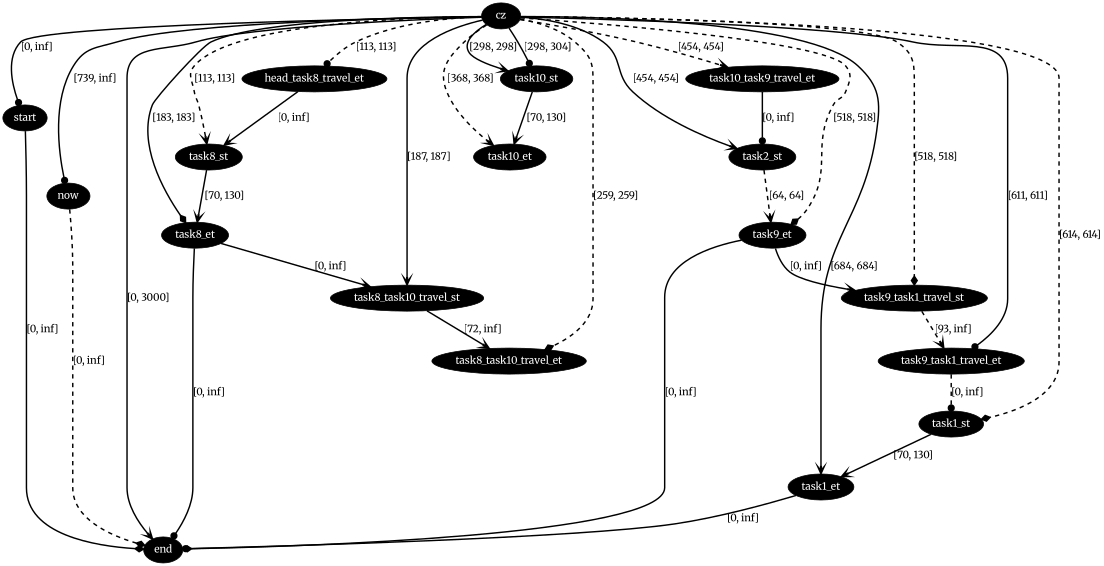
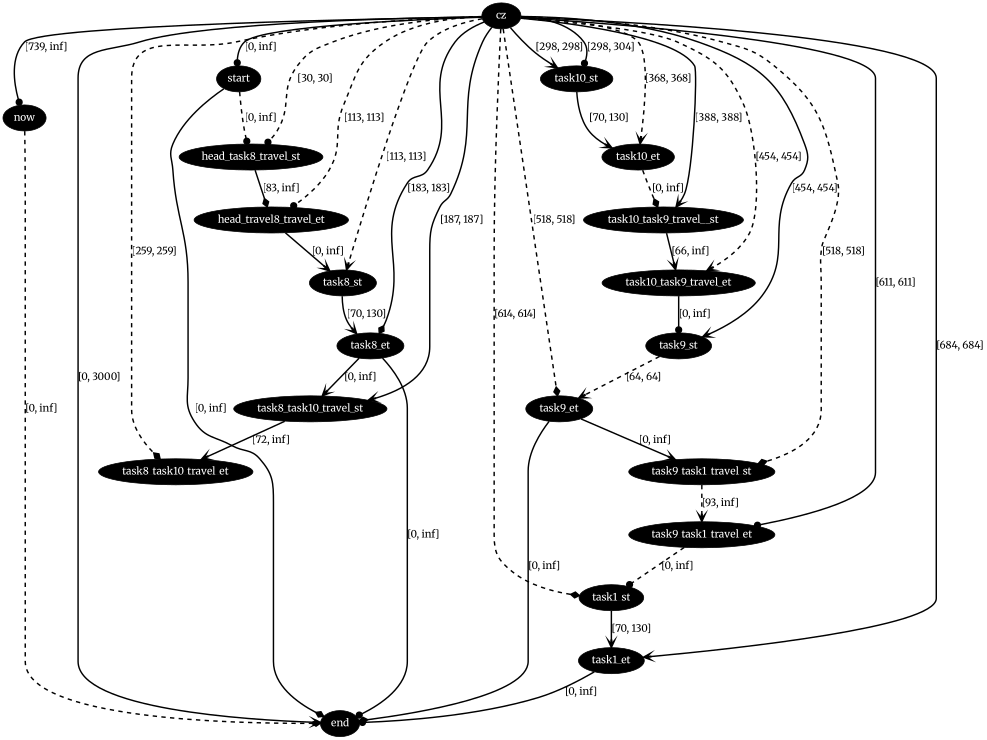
node "head_task8_travel_et": label "head_task8_travel_et" -> "head_travel8_travel_et"
node "head_task8_travel_st": added
node "task2_st": label "task2_st" -> "task9_st"
node "task10_task9_travel__st": added
